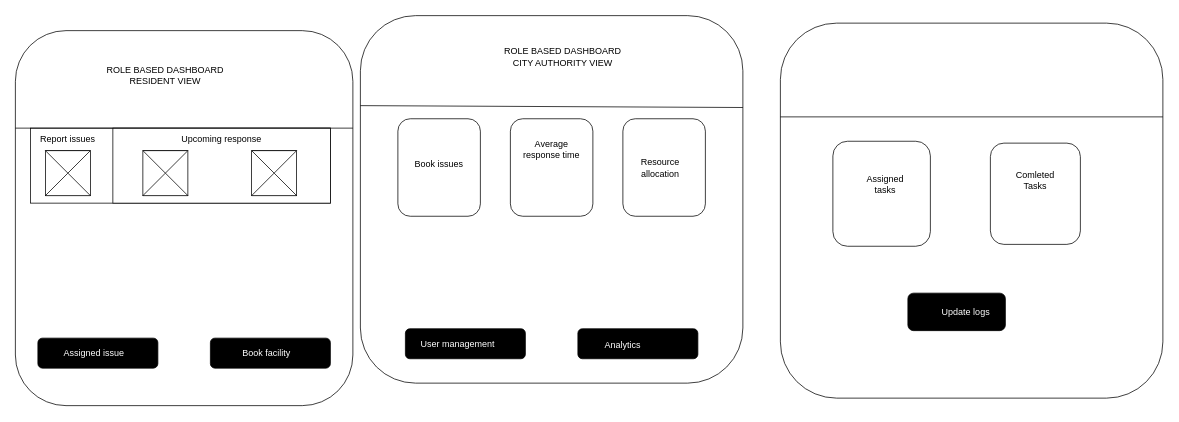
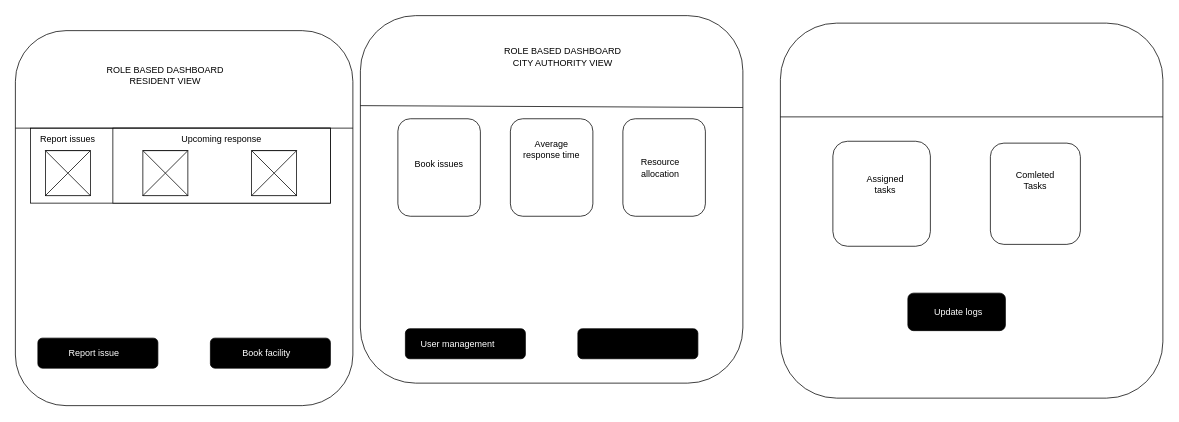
node "Update logs": moved (966, 312) -> (959, 312)
node "Analytics": removed
node "Assigned issue": label "Assigned issue" -> "Report issue"
